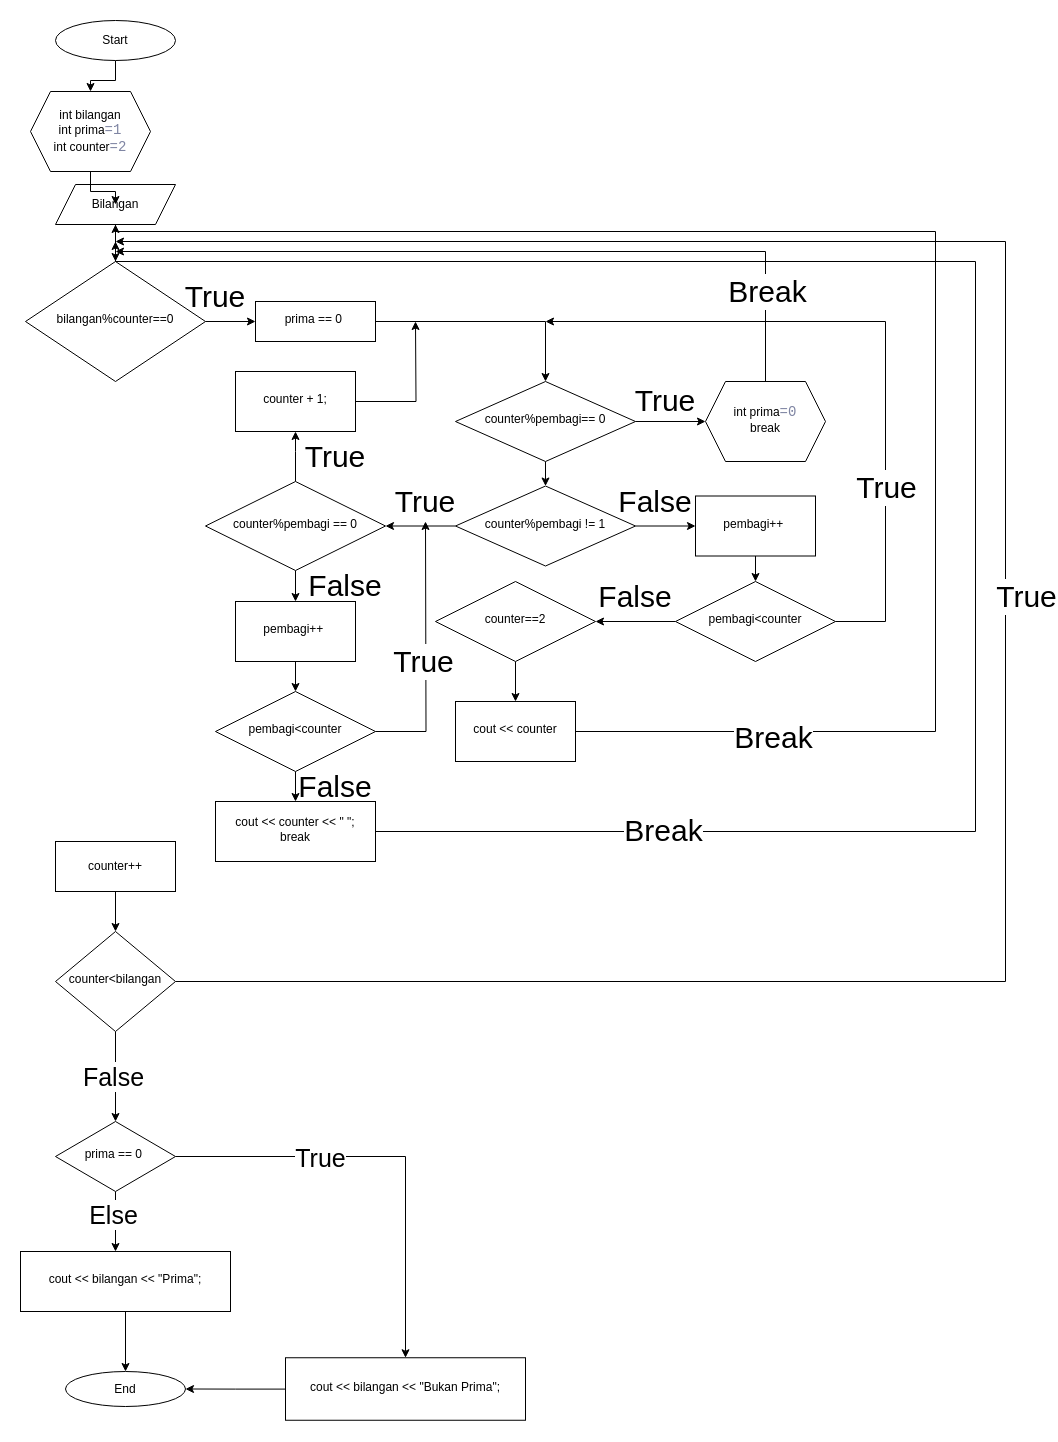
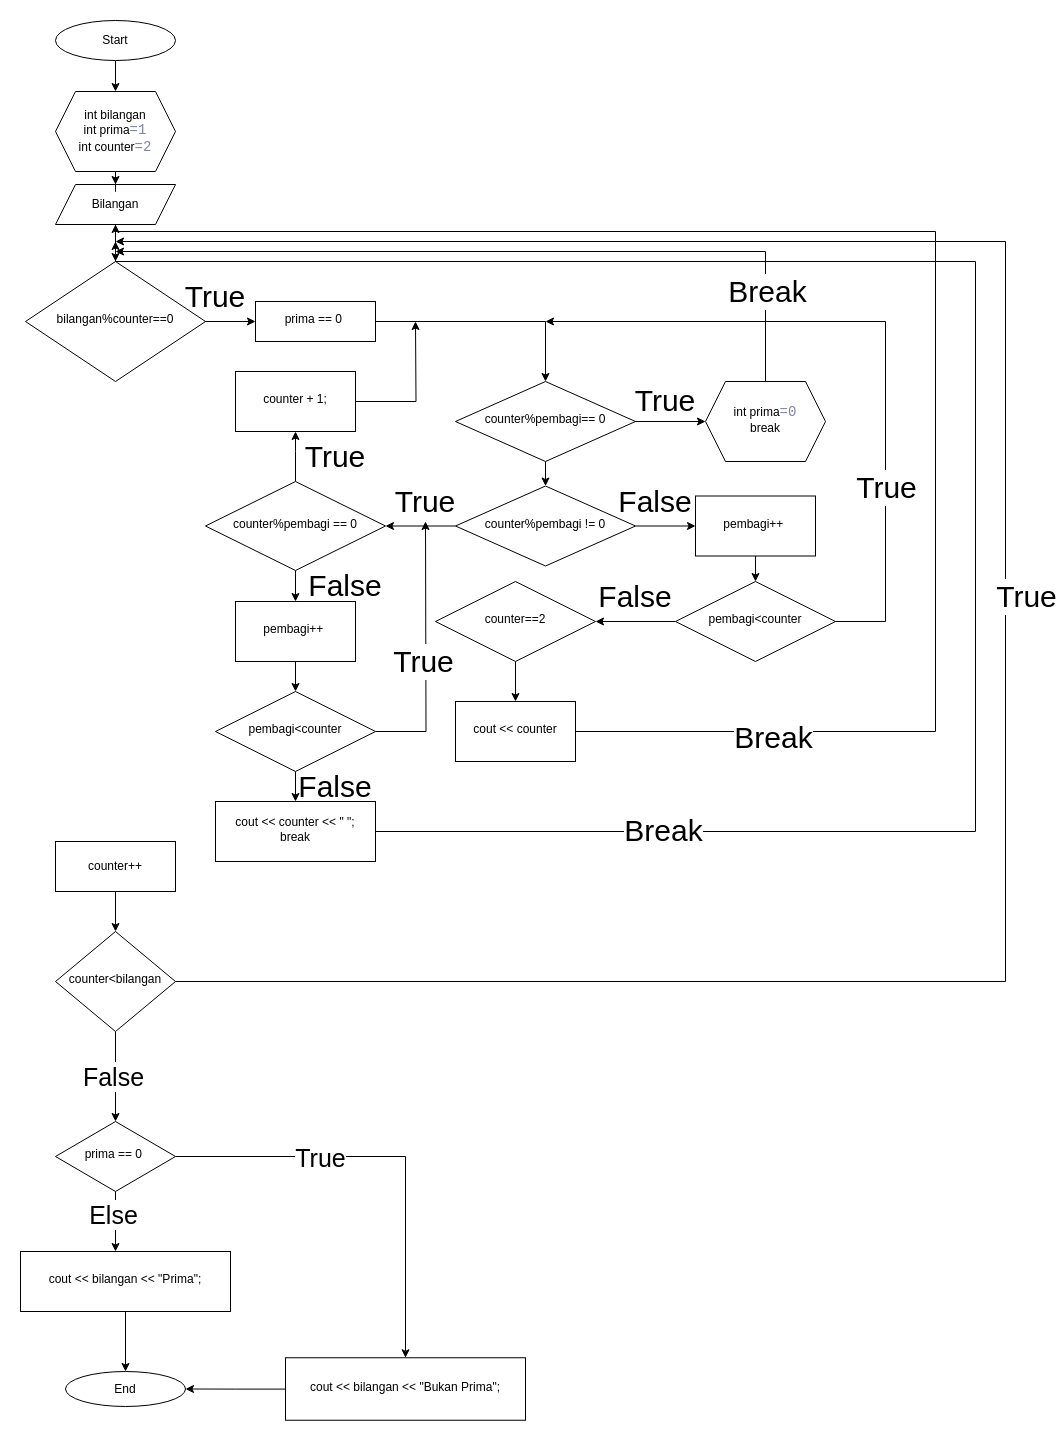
node "int bilangan int prima=1 int counter=2": moved (91, 132) -> (116, 132)
node "counter%pembagi != 1": label "counter%pembagi != 1" -> "counter%pembagi != 0"
